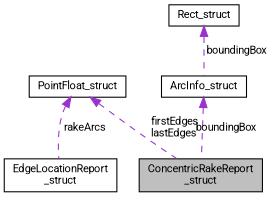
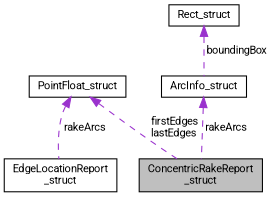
edge "ConcentricRakeReport _struct" -> "ArcInfo_struct": label " boundingBox" -> " rakeArcs"
